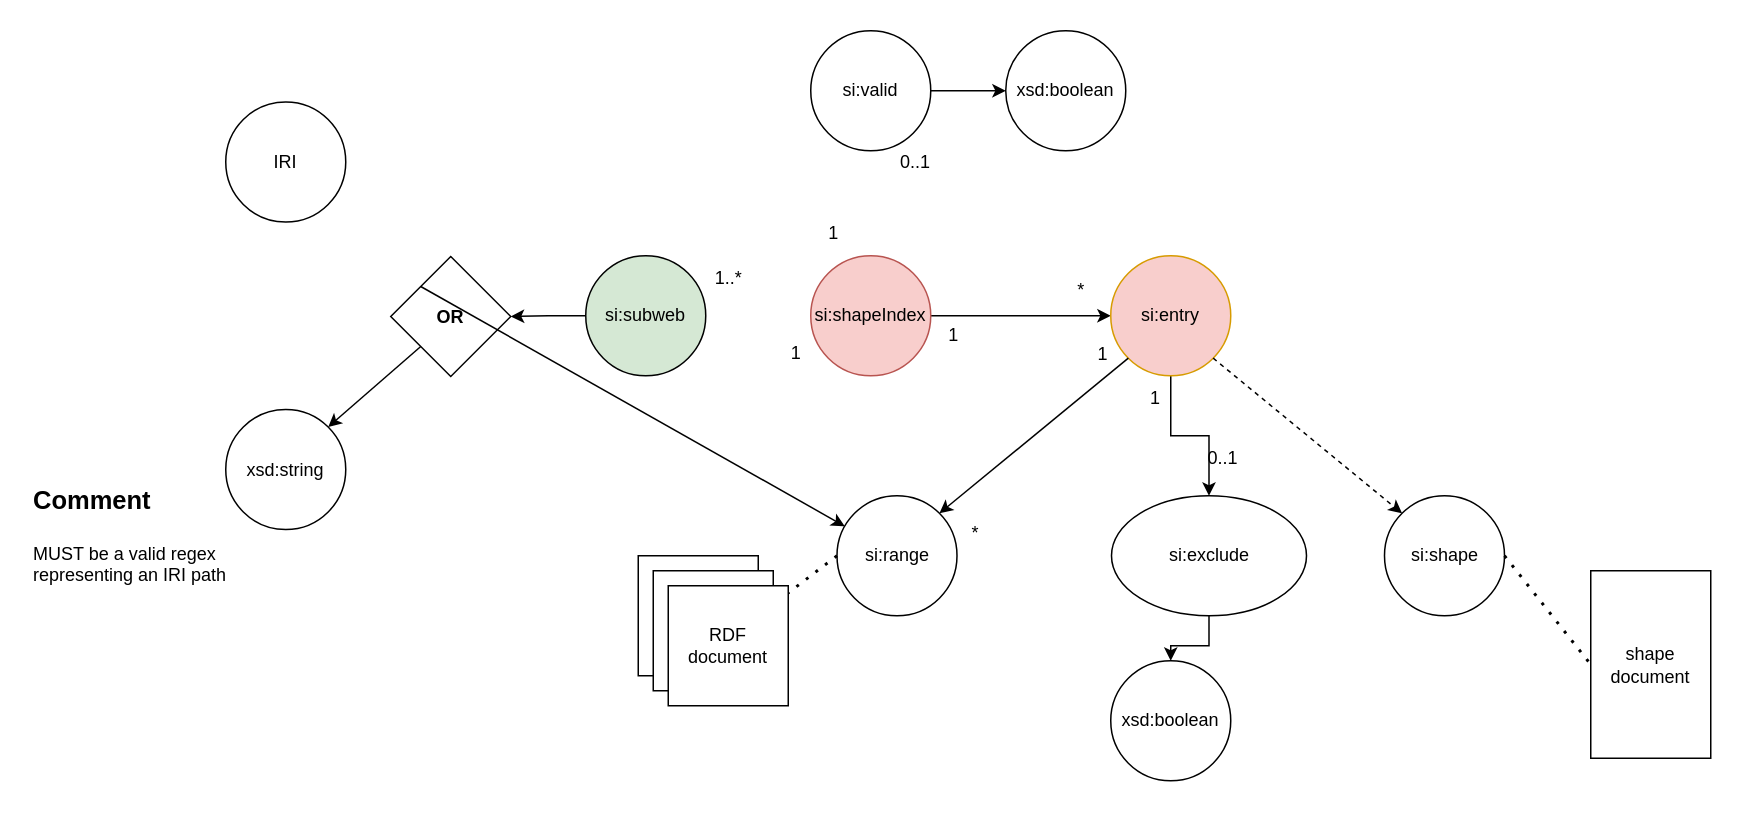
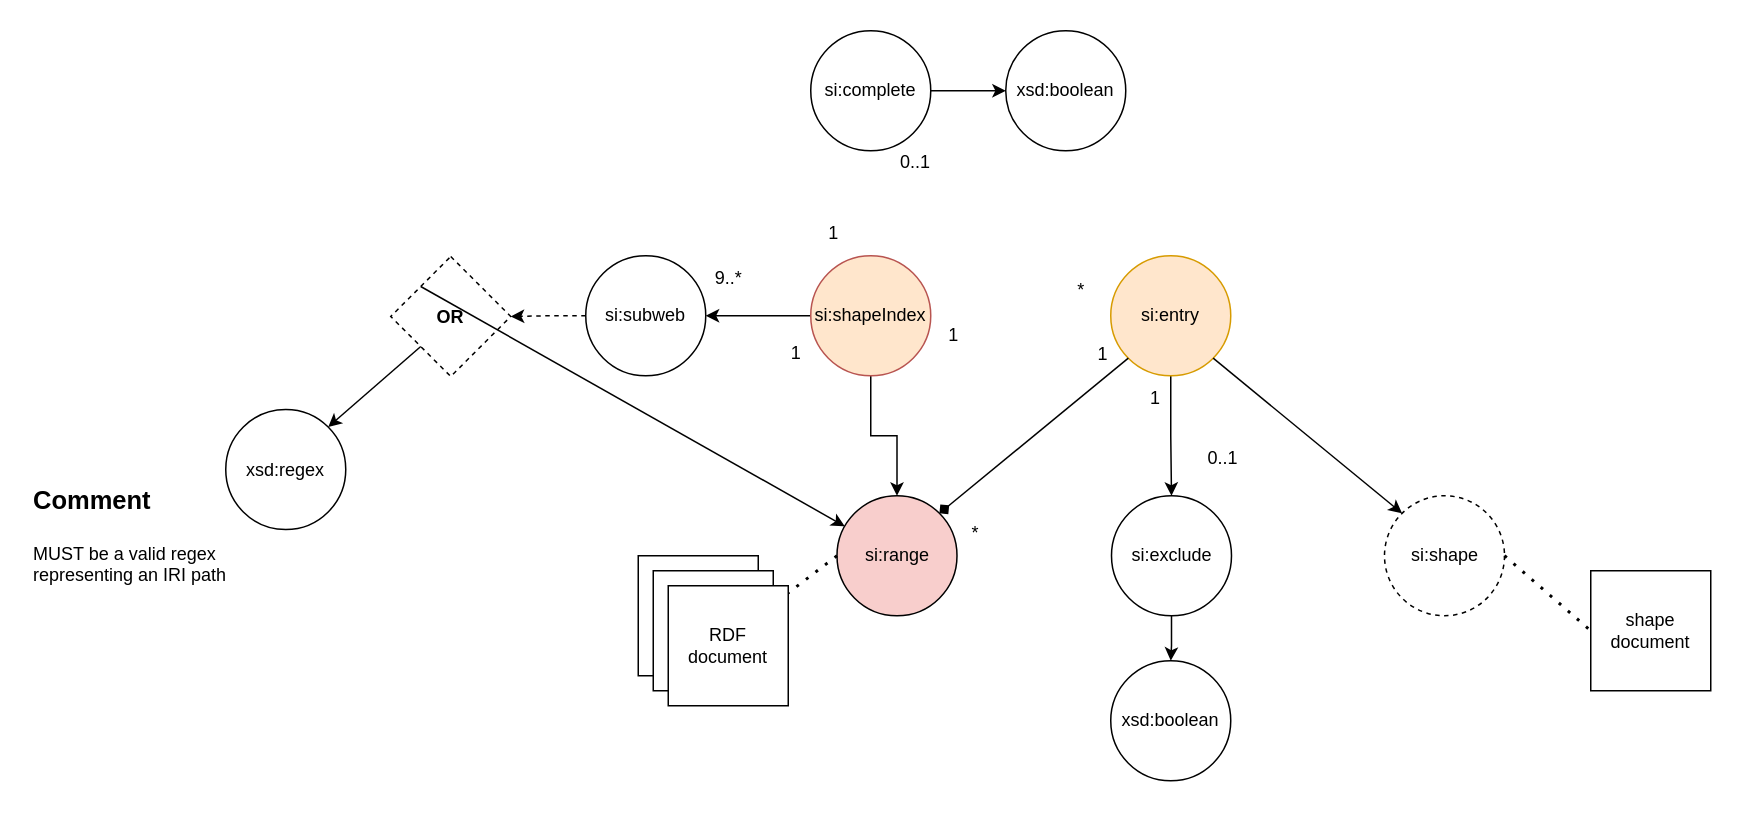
node "si:valid": label "si:valid" -> "si:complete"
node "IRI": removed
node "1..*": label "1..*" -> "9..*"
edge "si:subweb" -> "OR": style solid -> dashed
node "si:subweb": fillcolor #d5e8d4 -> #ffffff
edge "si:shapeIndex" -> "si:subweb": added
node "si:shapeIndex": fillcolor #f8cecc -> #ffe6cc
edge "si:shapeIndex" -> "si:entry": now "si:shapeIndex" -> "si:range"
node "si:entry": fillcolor #f8cecc -> #ffe6cc
node "OR": style solid -> dashed
edge "si:entry" -> "si:shape": style dashed -> solid
node "xsd:string": label "xsd:string" -> "xsd:regex"
edge "si:entry" -> "si:range": arrowhead classic -> diamond
node "si:range": fillcolor #ffffff -> #f8cecc
node "si:exclude": size 195x120 -> 120x120
node "si:shape": style solid -> dashed
node "shape document": size 120x188 -> 120x120
